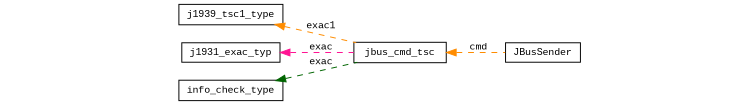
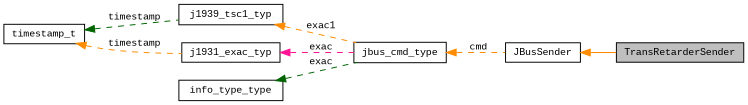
node "j1939_tsc1_type": label "j1939_tsc1_type" -> "j1939_tsc1_typ"
node "timestamp_t": added
node "jbus_cmd_tsc": label "jbus_cmd_tsc" -> "jbus_cmd_type"
node "TransRetarderSender": added
node "info_check_type": label "info_check_type" -> "info_type_type"
